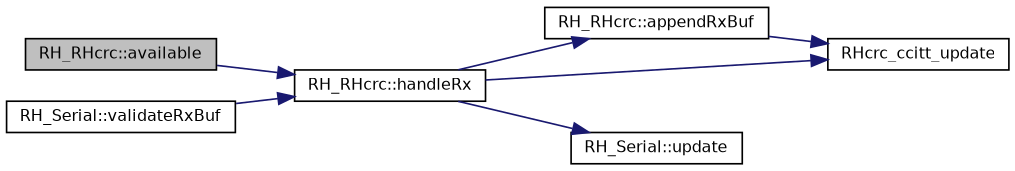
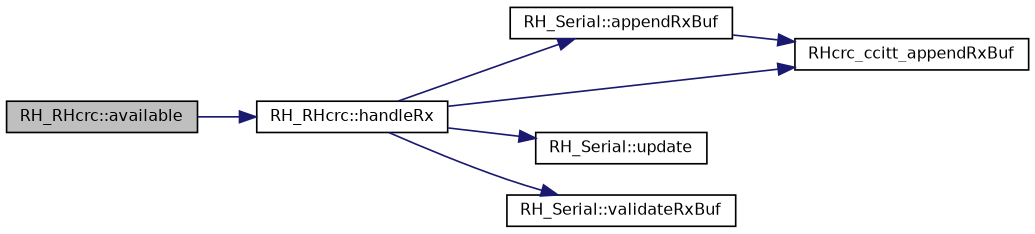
node "RH_RHcrc::appendRxBuf": label "RH_RHcrc::appendRxBuf" -> "RH_Serial::appendRxBuf"
node "RHcrc_ccitt_update": label "RHcrc_ccitt_update" -> "RHcrc_ccitt_appendRxBuf"
edge "RH_Serial::validateRxBuf" -> "RH_RHcrc::handleRx": reversed
